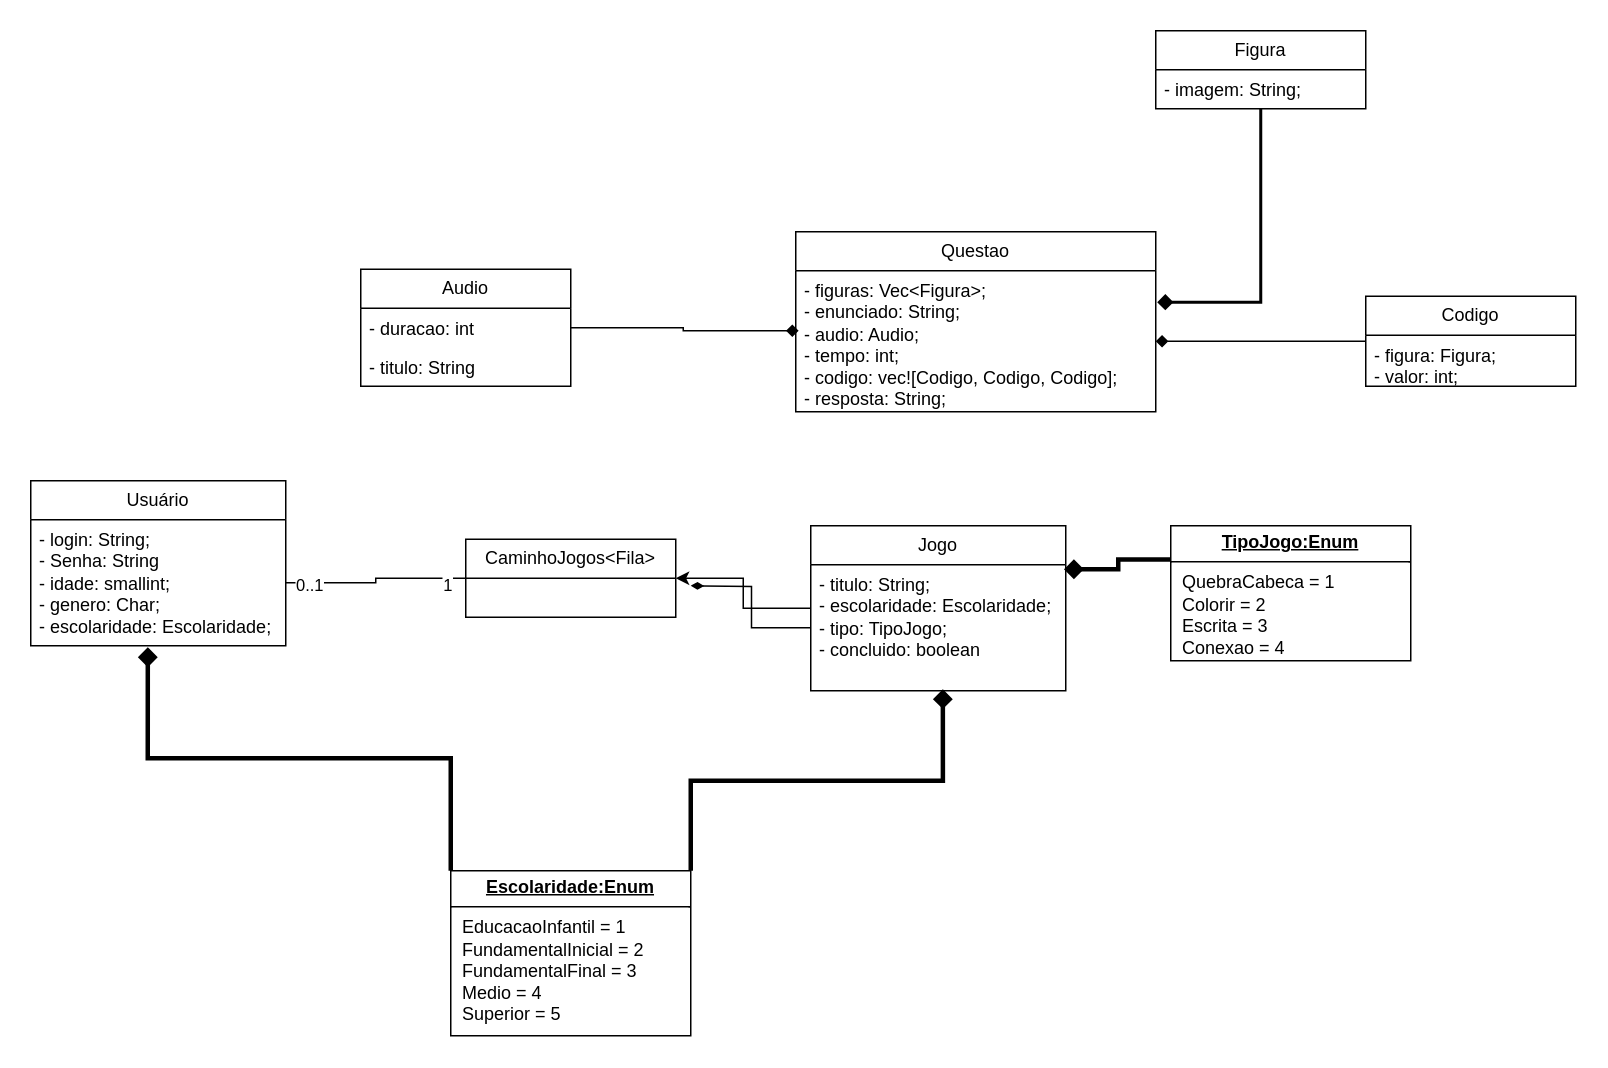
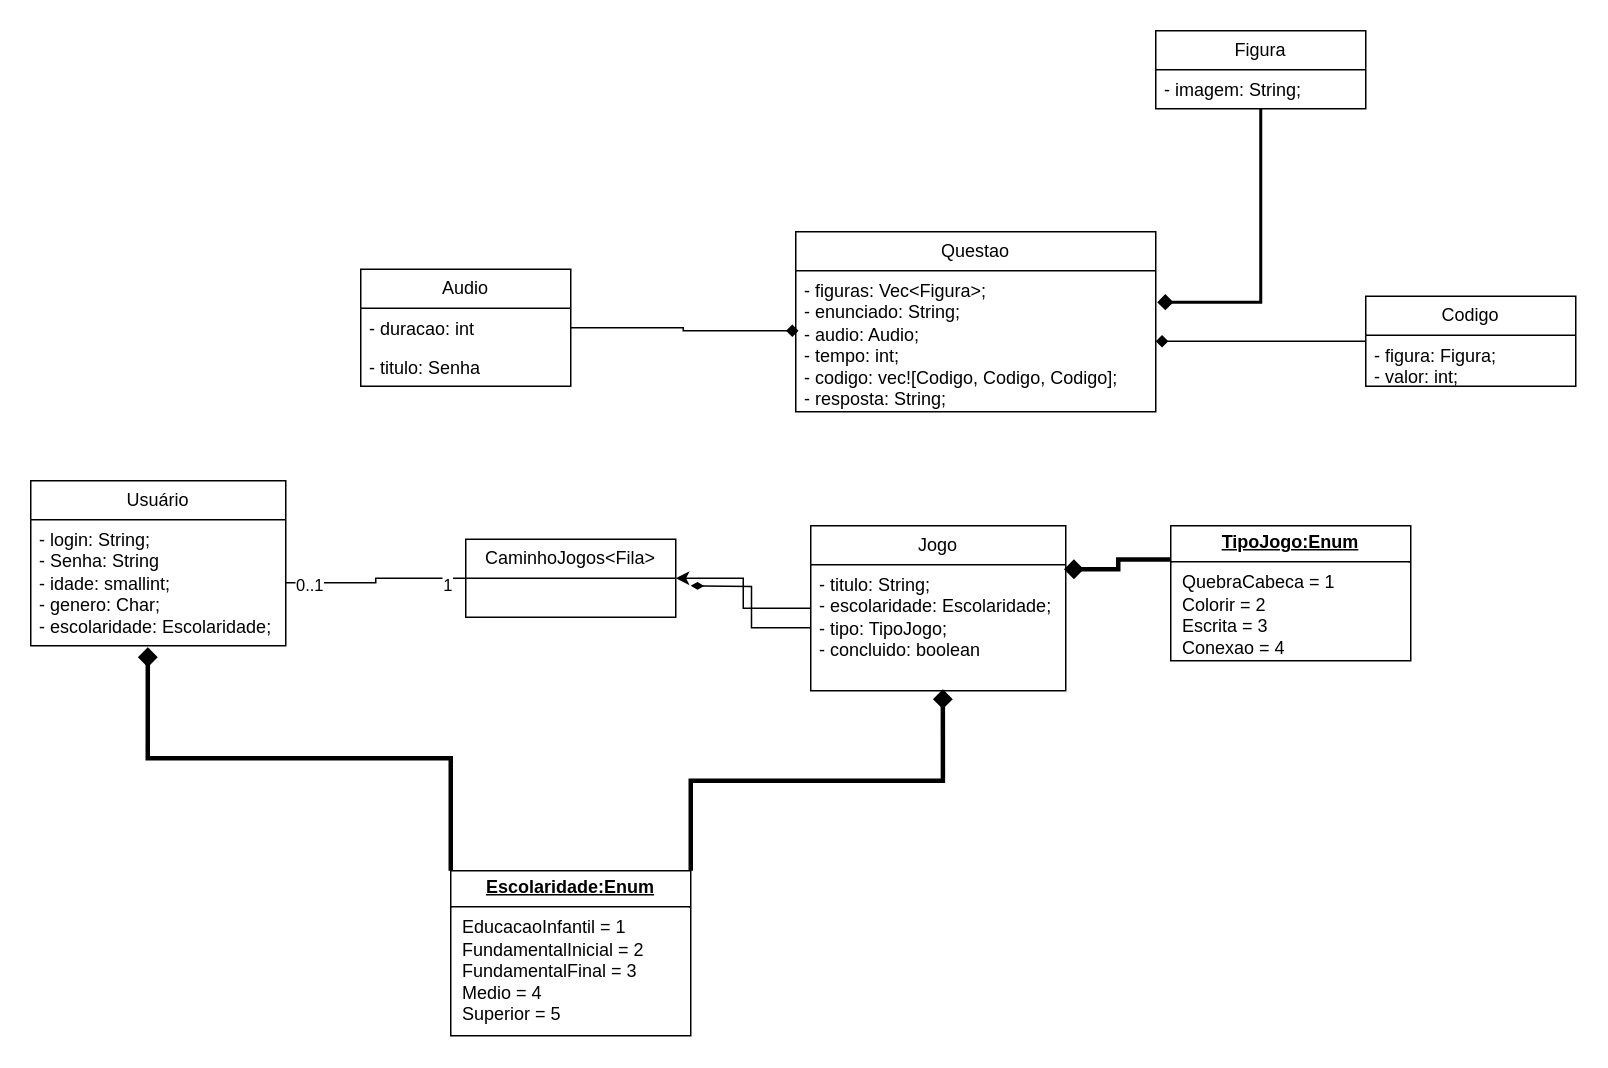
node "- titulo: String": label "- titulo: String" -> "- titulo: Senha"
